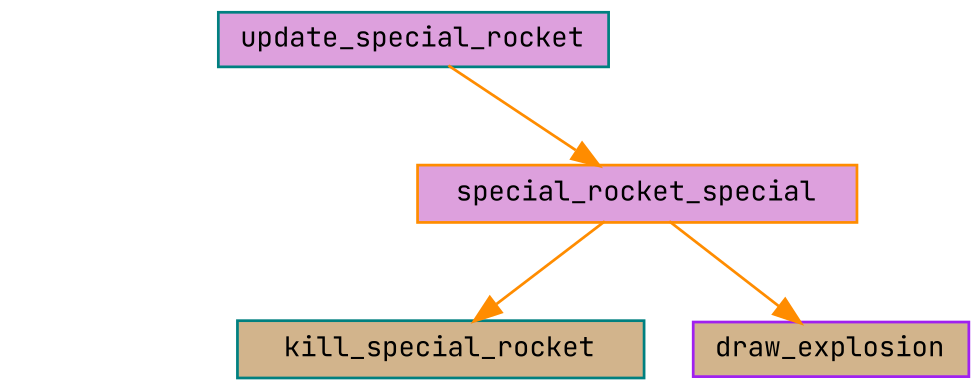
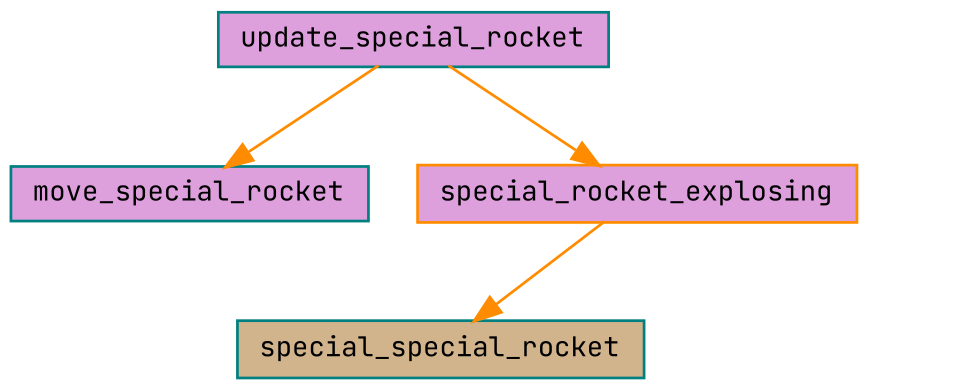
node "move_special_rocket": added
node "special_rocket_special": label "special_rocket_special" -> "special_rocket_explosing"
node "kill_special_rocket": label "kill_special_rocket" -> "special_special_rocket"
node "draw_explosion": removed
